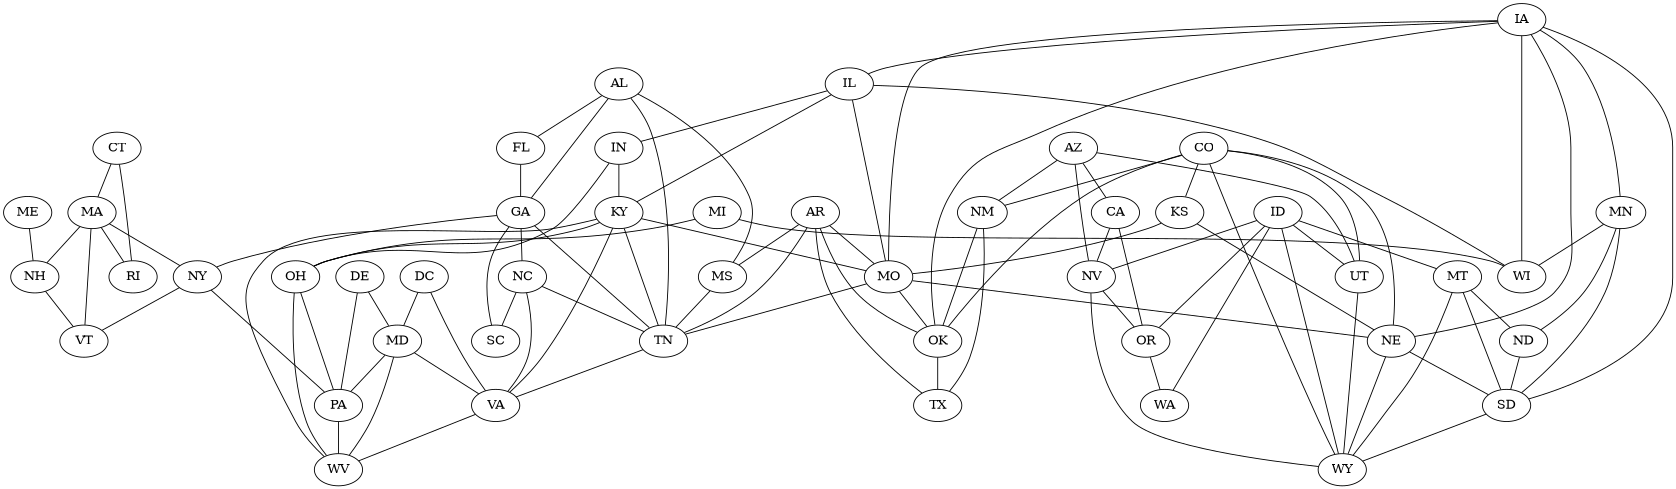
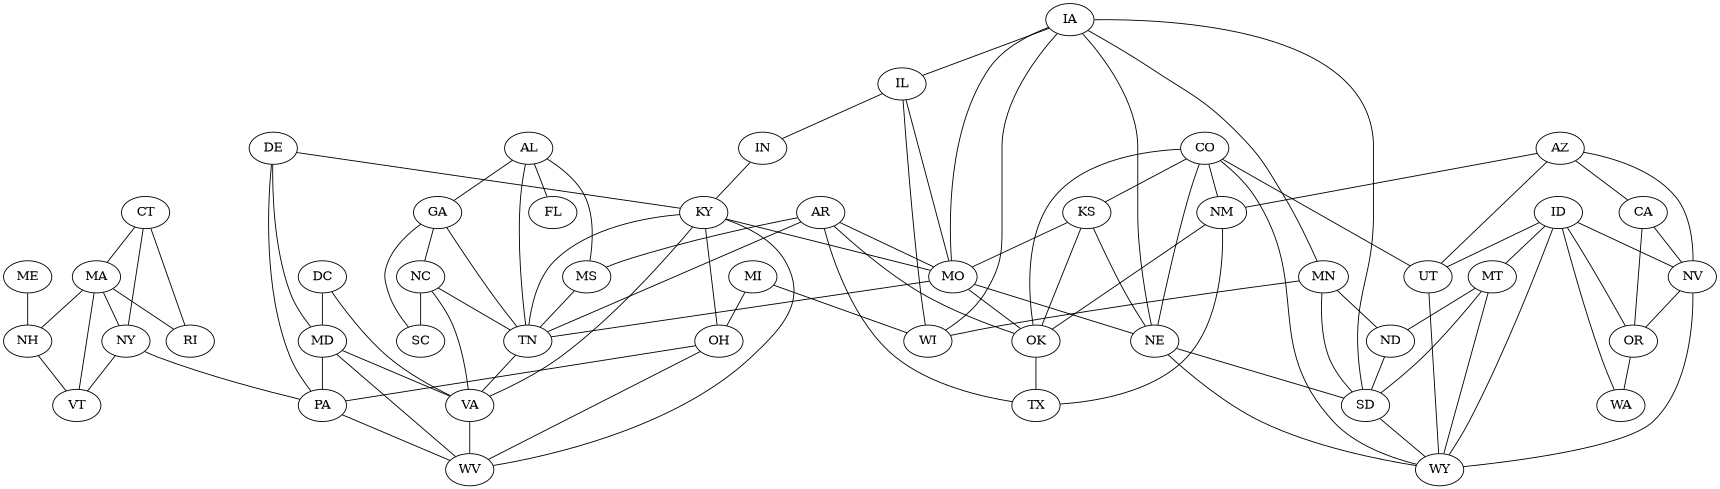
edge "IA" -- "OK": now "KS" -- "OK"
edge "IL" -- "KY": now "DE" -- "KY"
edge "FL" -- "GA": removed
edge "GA" -- "NY": now "CT" -- "NY"
edge "IN" -- "OH": removed
